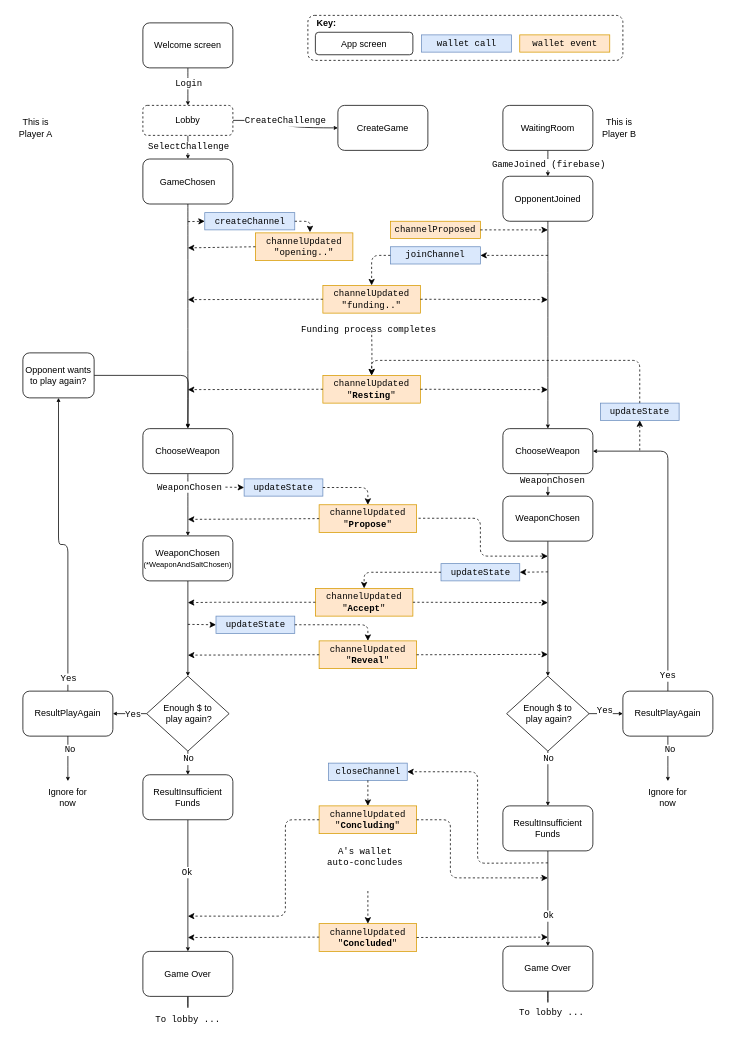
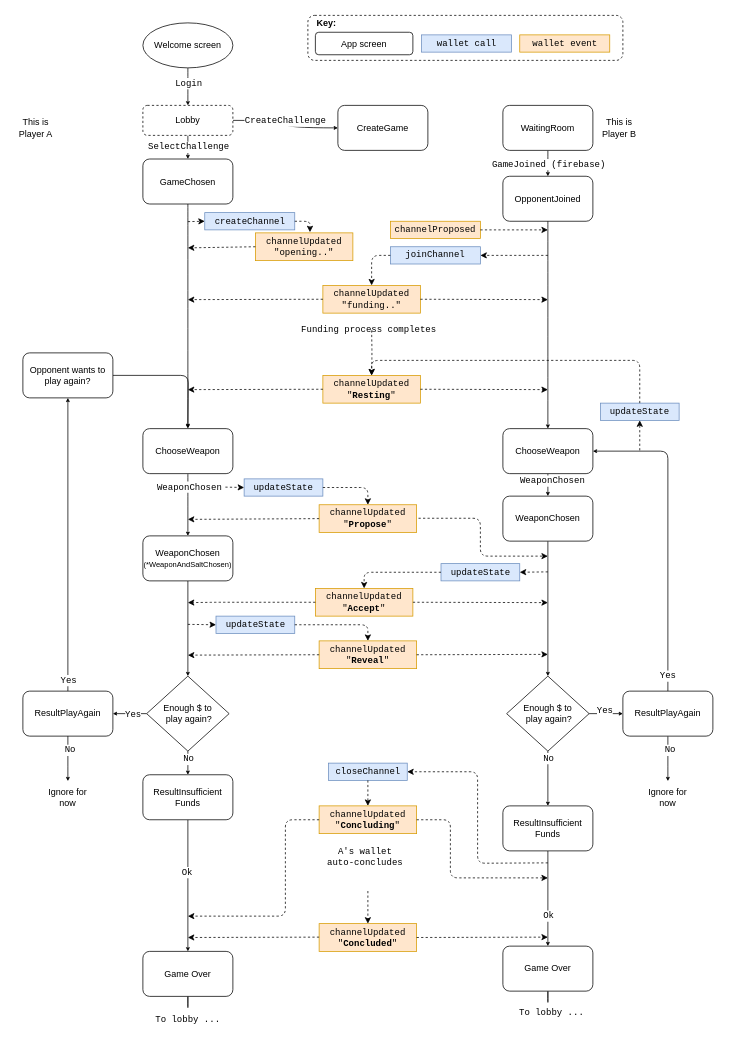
node "Welcome screen": shape rounded rectangle -> ellipse
node "Opponent wants to play again?": size 71x45 -> 90x45
